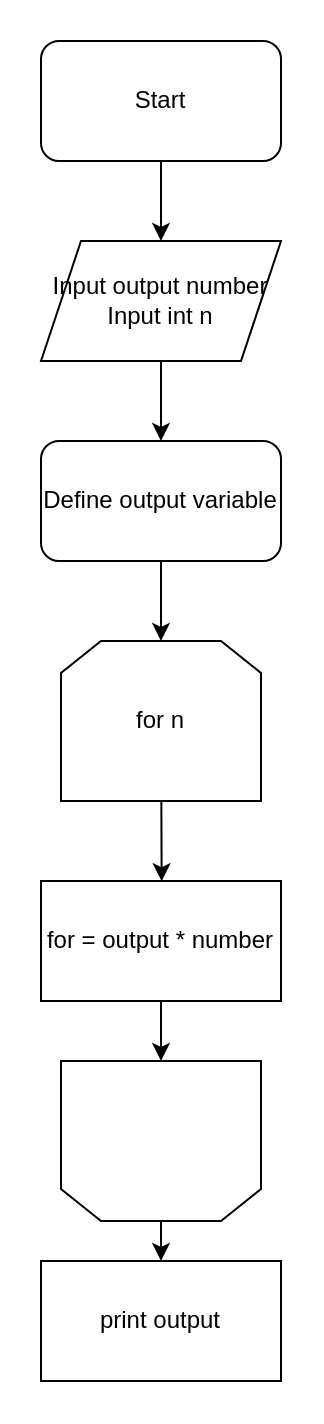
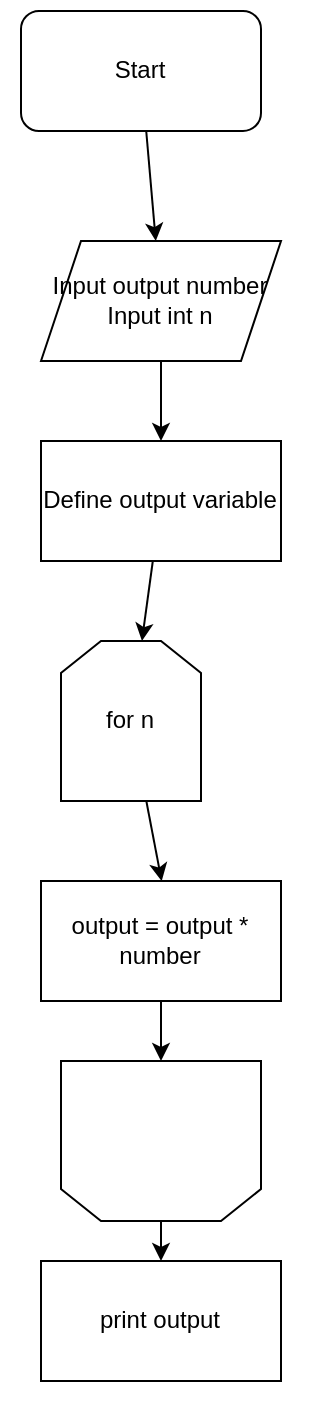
node "Start": moved (161, 101) -> (141, 71)
node "Define output variable": shape rounded rectangle -> rectangle
node "for n": size 200x160 -> 140x160
node "for = output * number": label "for = output * number" -> "output = output * number"
